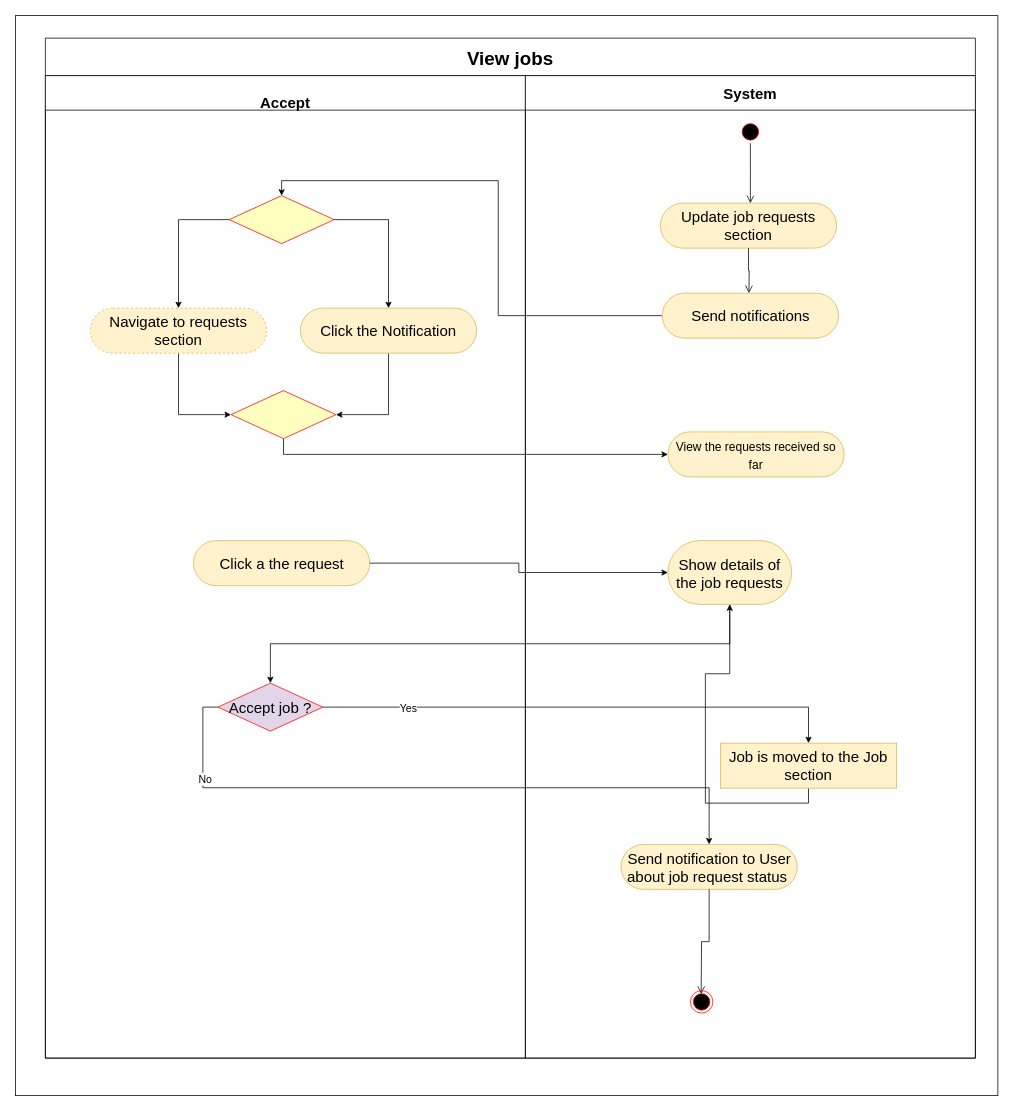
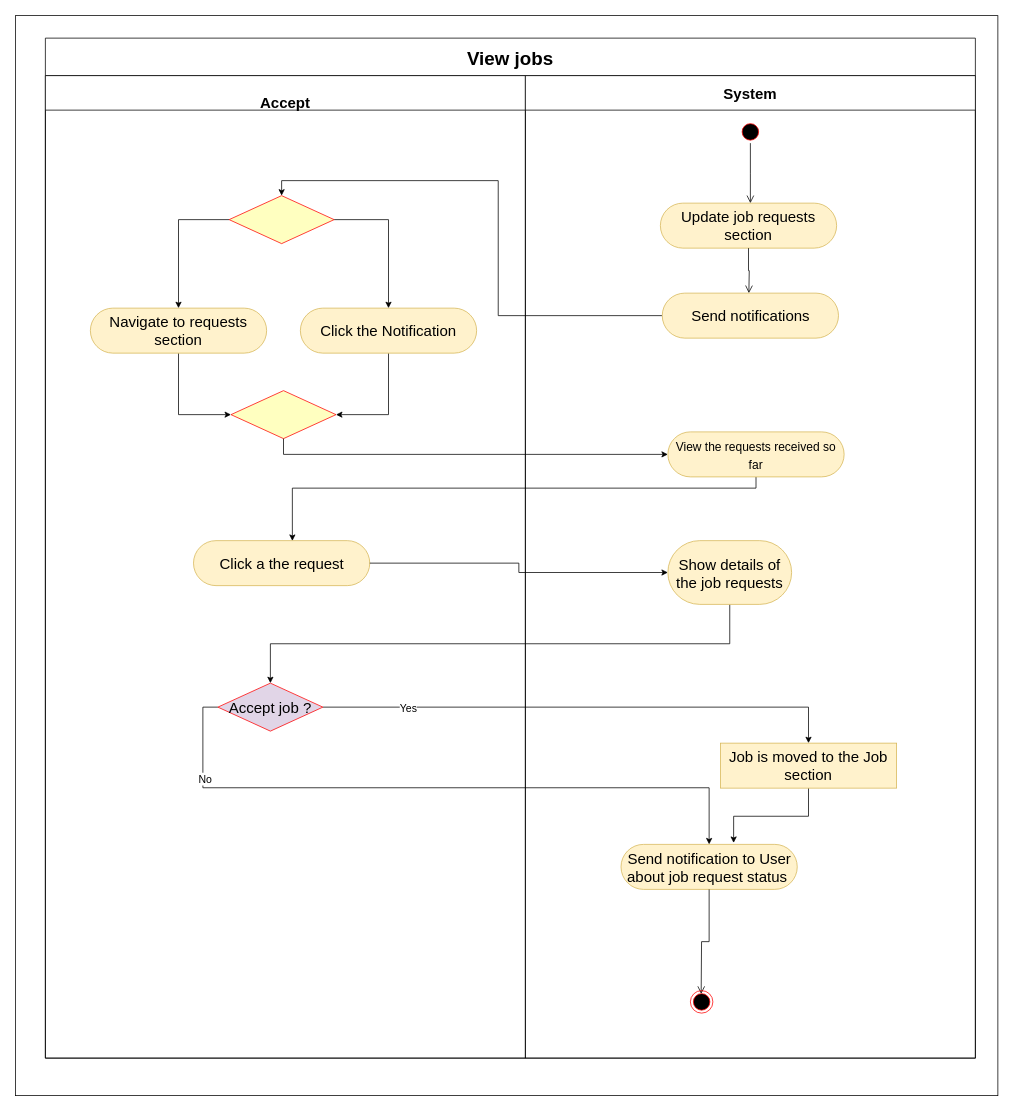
node "Navigate to requests section": style dashed -> solid
edge "View the requests received so far" -> "Click a the request": added
edge "Job is moved to the Job section" -> "Show details of the job requests": now "Job is moved to the Job section" -> "Send notification to User about job request status"
